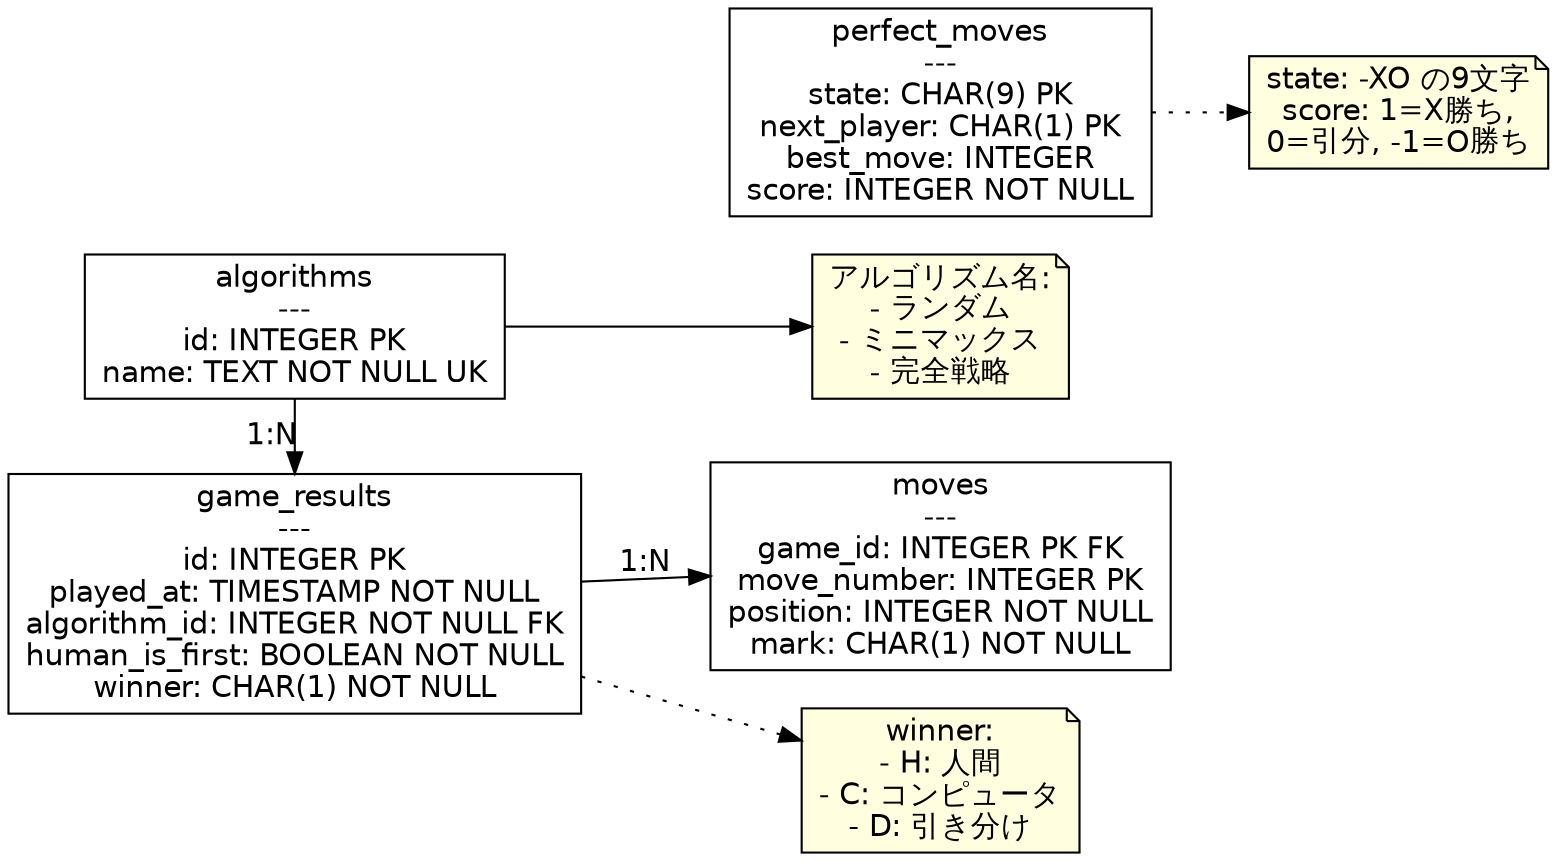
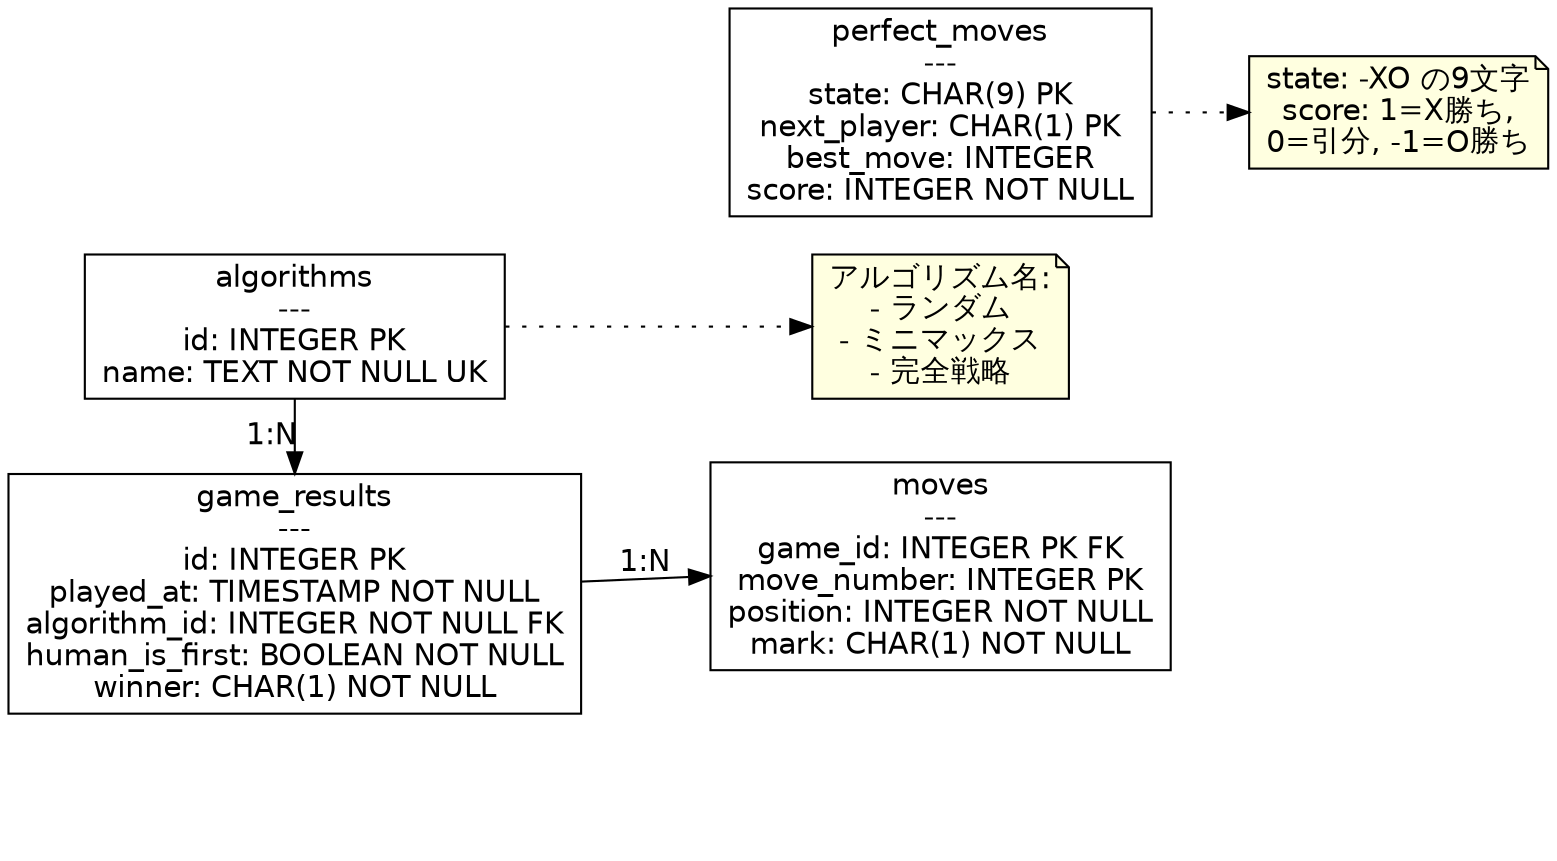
edge "algorithms --- id: INTEGER PK name: TEXT NOT NULL UK" -> "アルゴリズム名: - ランダム - ミニマックス - 完全戦略": style solid -> dotted
node "winner: - H: 人間 - C: コンピュータ - D: 引き分け": removed
